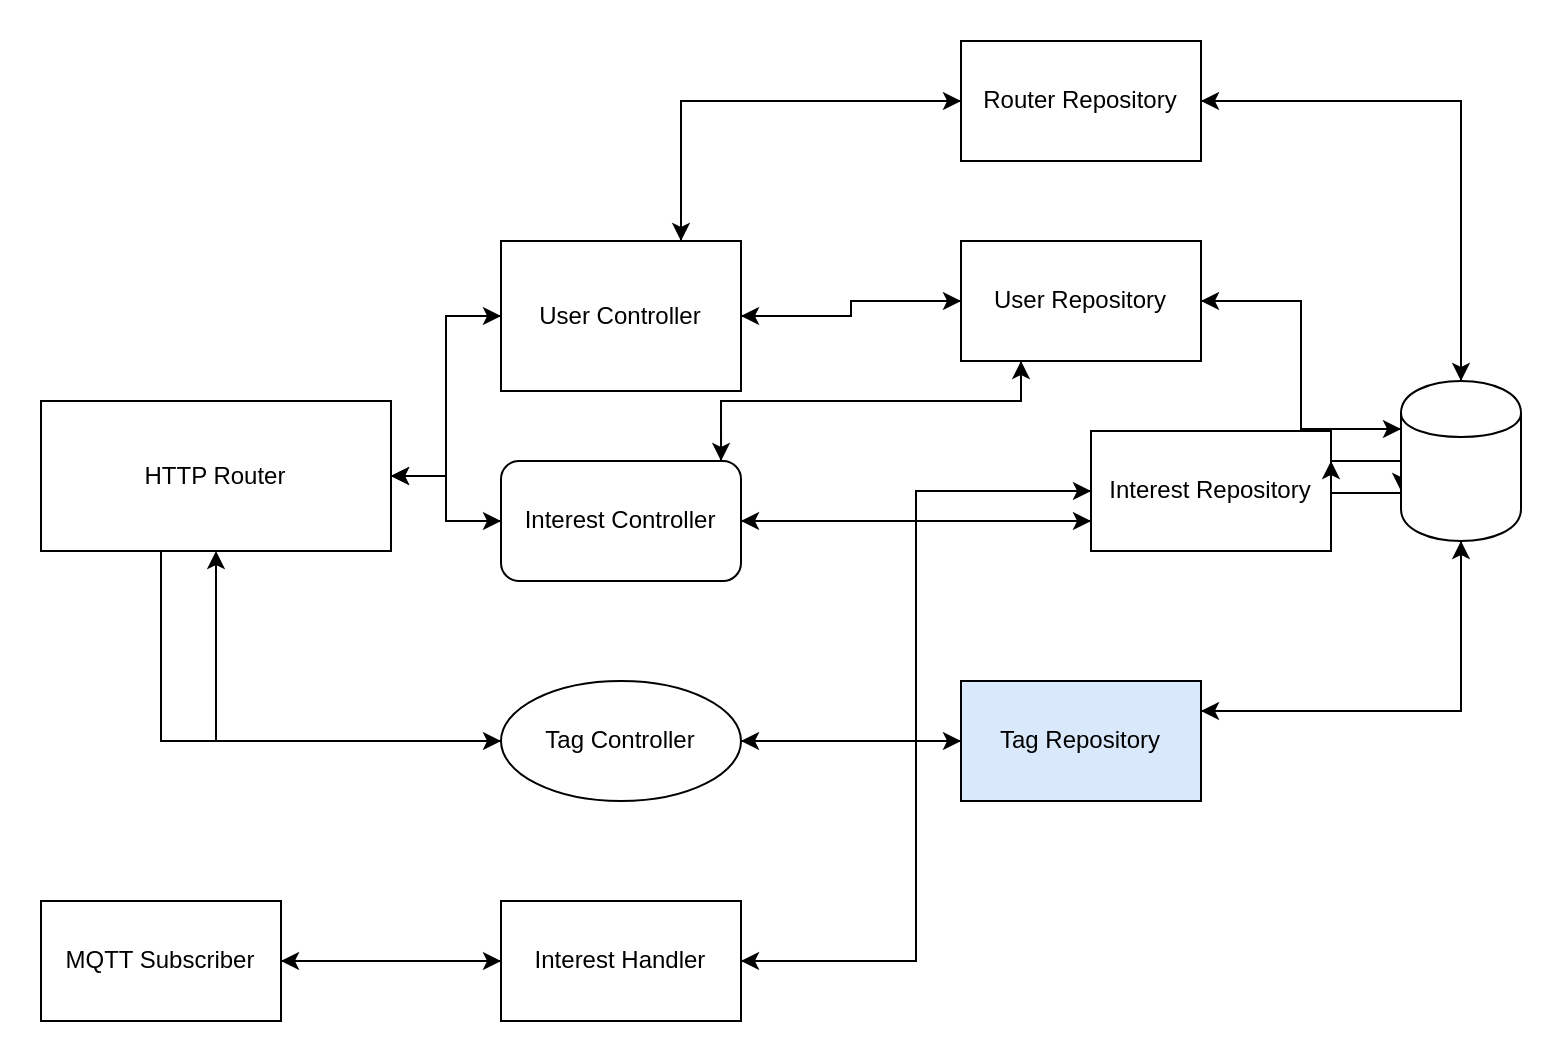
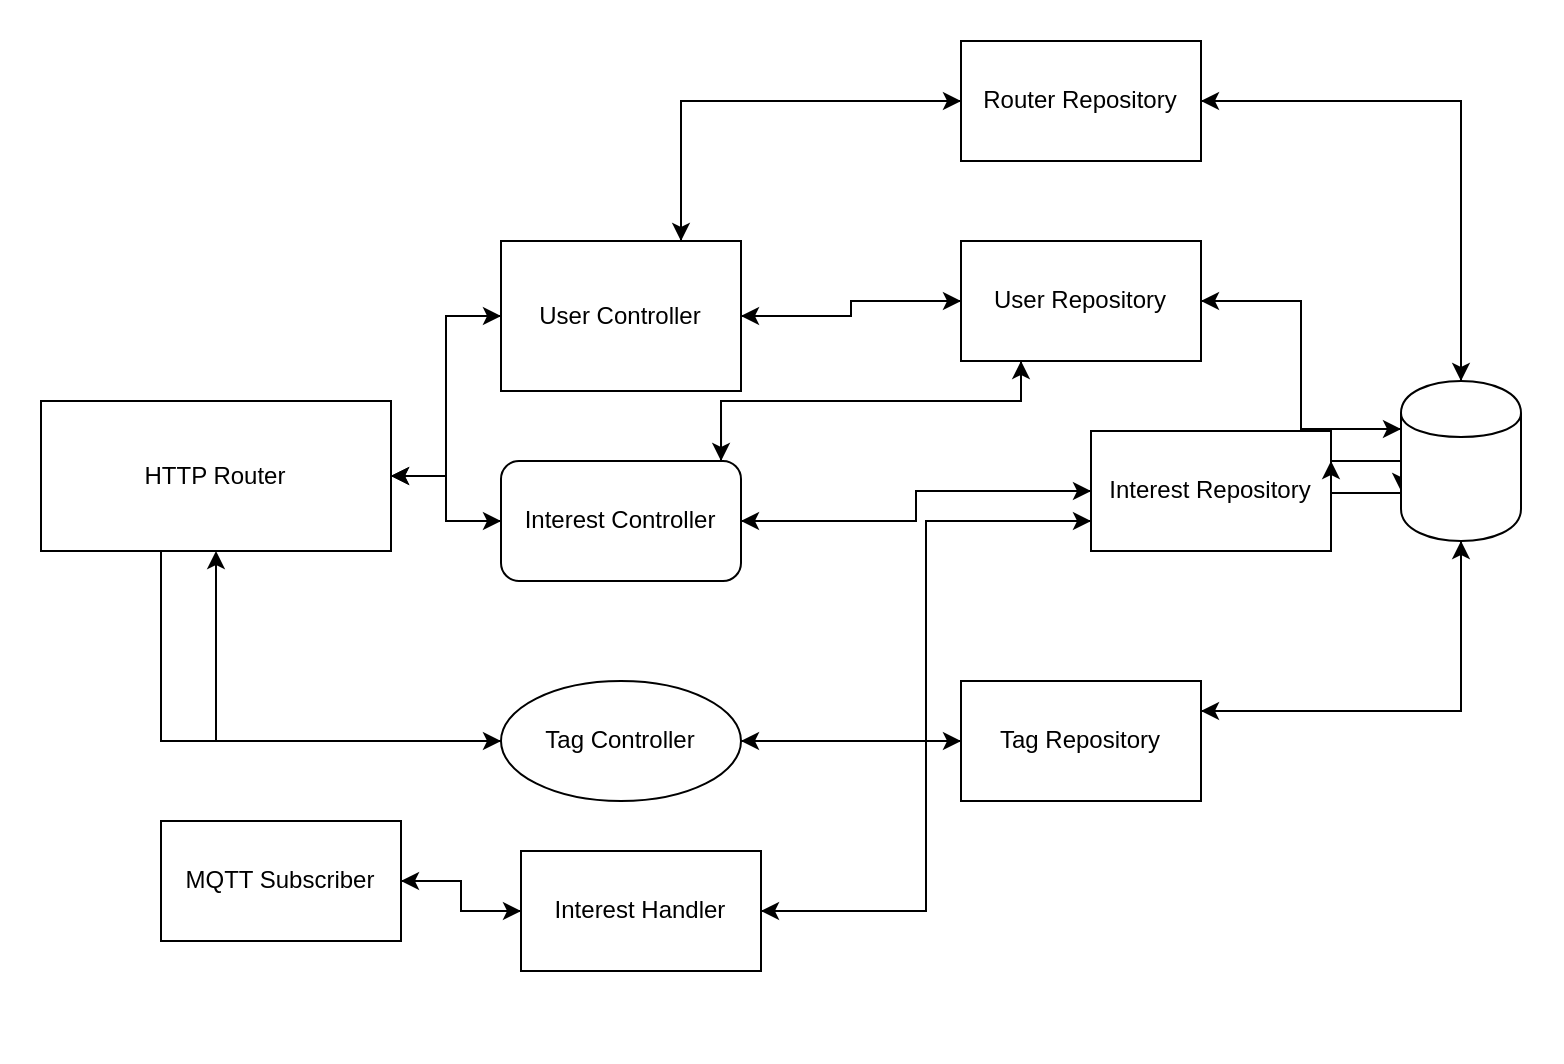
node "Tag Repository": fillcolor #dae8fc -> #ffffff
node "MQTT Subscriber": moved (161, 961) -> (281, 881)
node "Interest Handler": moved (621, 961) -> (641, 911)
